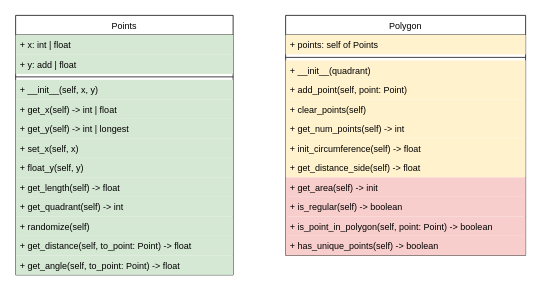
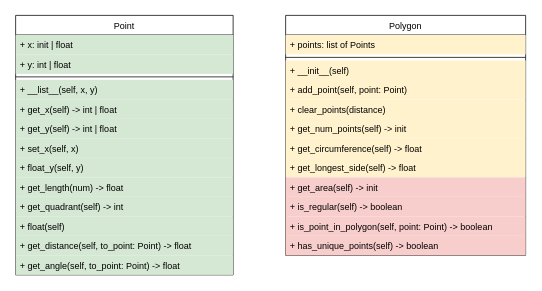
node "Points": label "Points" -> "Point"
node "+ x: int | float": label "+ x: int | float" -> "+ x: init | float"
node "+ points: self of Points": label "+ points: self of Points" -> "+ points: list of Points"
node "+ y: add | float": label "+ y: add | float" -> "+ y: int | float"
node "+ __init__(quadrant)": label "+ __init__(quadrant)" -> "+ __init__(self)"
node "+ __init__(self, x, y)": label "+ __init__(self, x, y)" -> "+ __list__(self, x, y)"
node "+ clear_points(self)": label "+ clear_points(self)" -> "+ clear_points(distance)"
node "+ get_y(self) -> int | longest": label "+ get_y(self) -> int | longest" -> "+ get_y(self) -> int | float"
node "+ get_num_points(self) -> int": label "+ get_num_points(self) -> int" -> "+ get_num_points(self) -> init"
node "+ init_circumference(self) -> float": label "+ init_circumference(self) -> float" -> "+ get_circumference(self) -> float"
node "+ get_distance_side(self) -> float": label "+ get_distance_side(self) -> float" -> "+ get_longest_side(self) -> float"
node "+ get_length(self) -> float": label "+ get_length(self) -> float" -> "+ get_length(num) -> float"
node "+ randomize(self)": label "+ randomize(self)" -> "+ float(self)"
